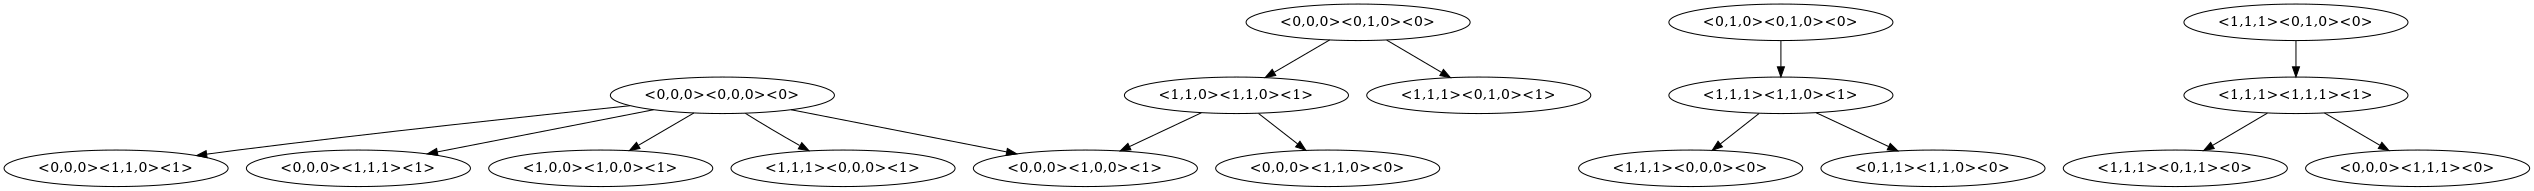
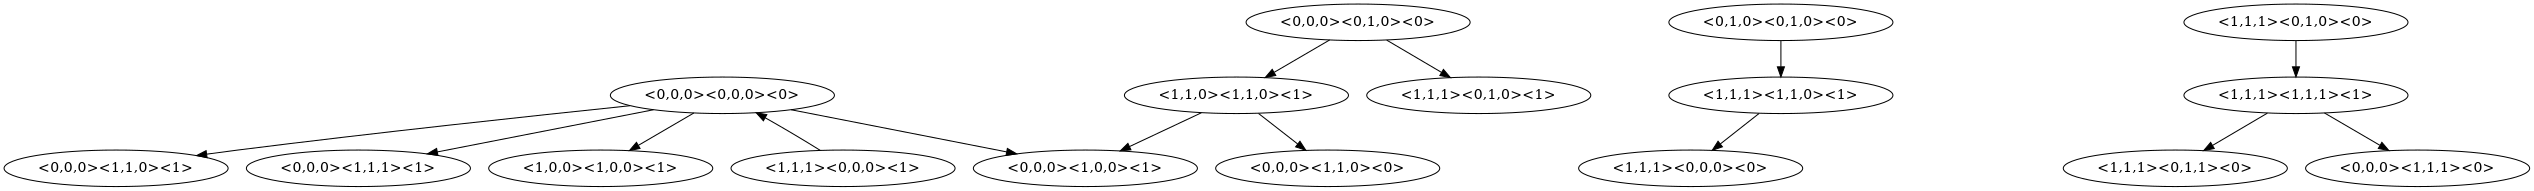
edge "<0,0,0><0,0,0><0>" -> "<1,1,1><0,0,0><1>": reversed
node "<0,1,1><1,1,0><0>": removed
